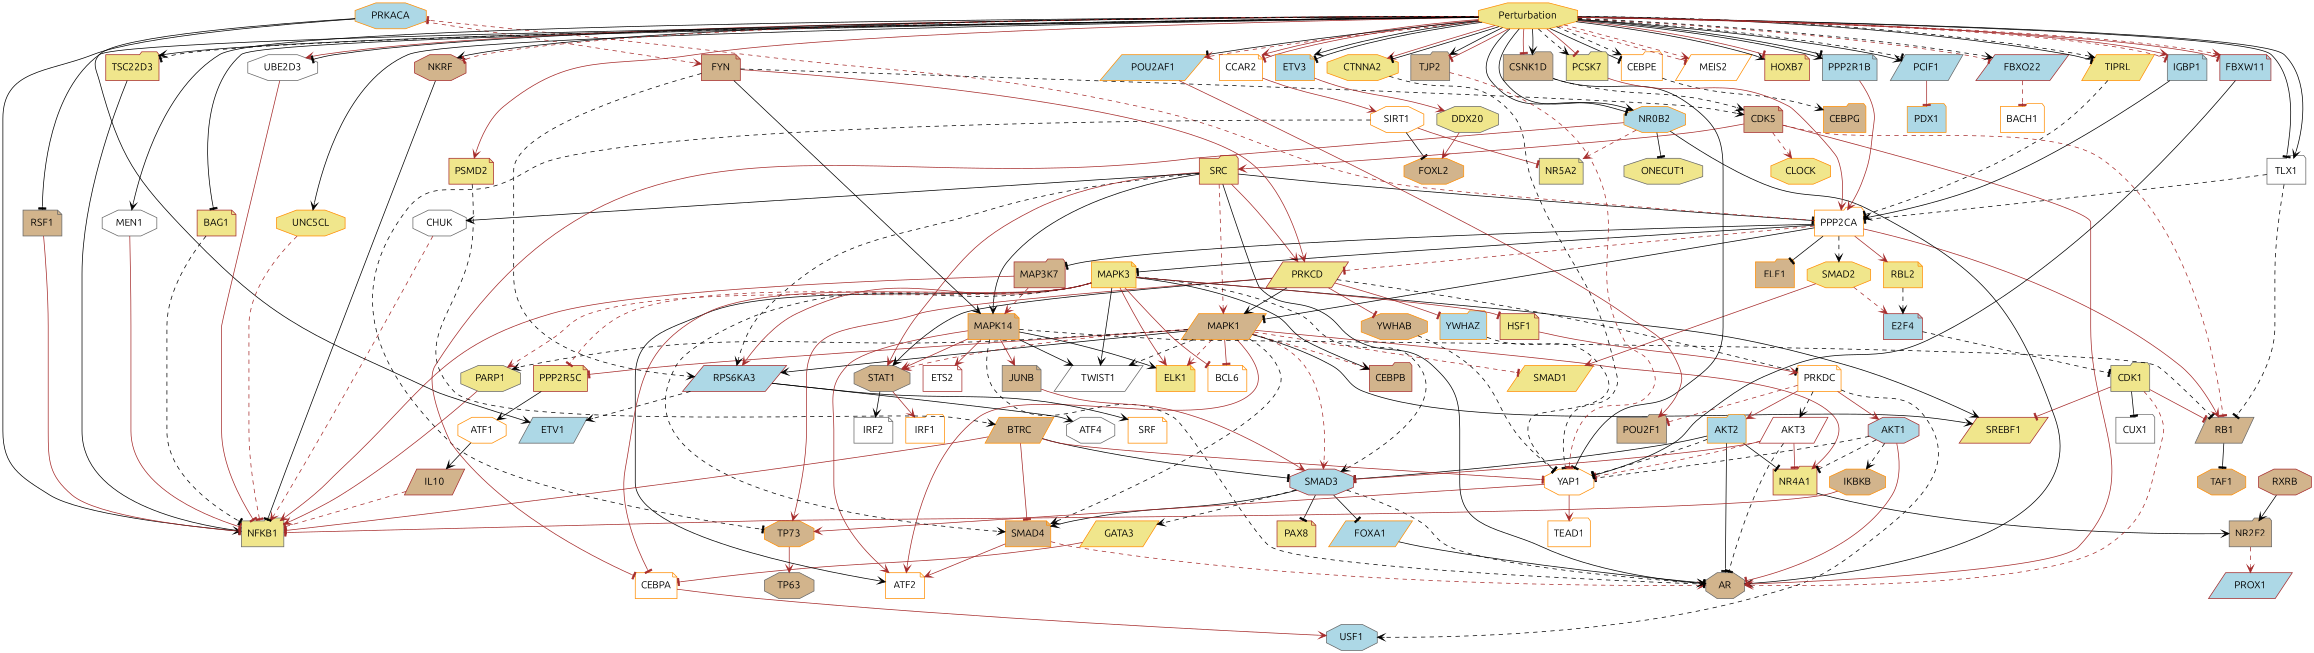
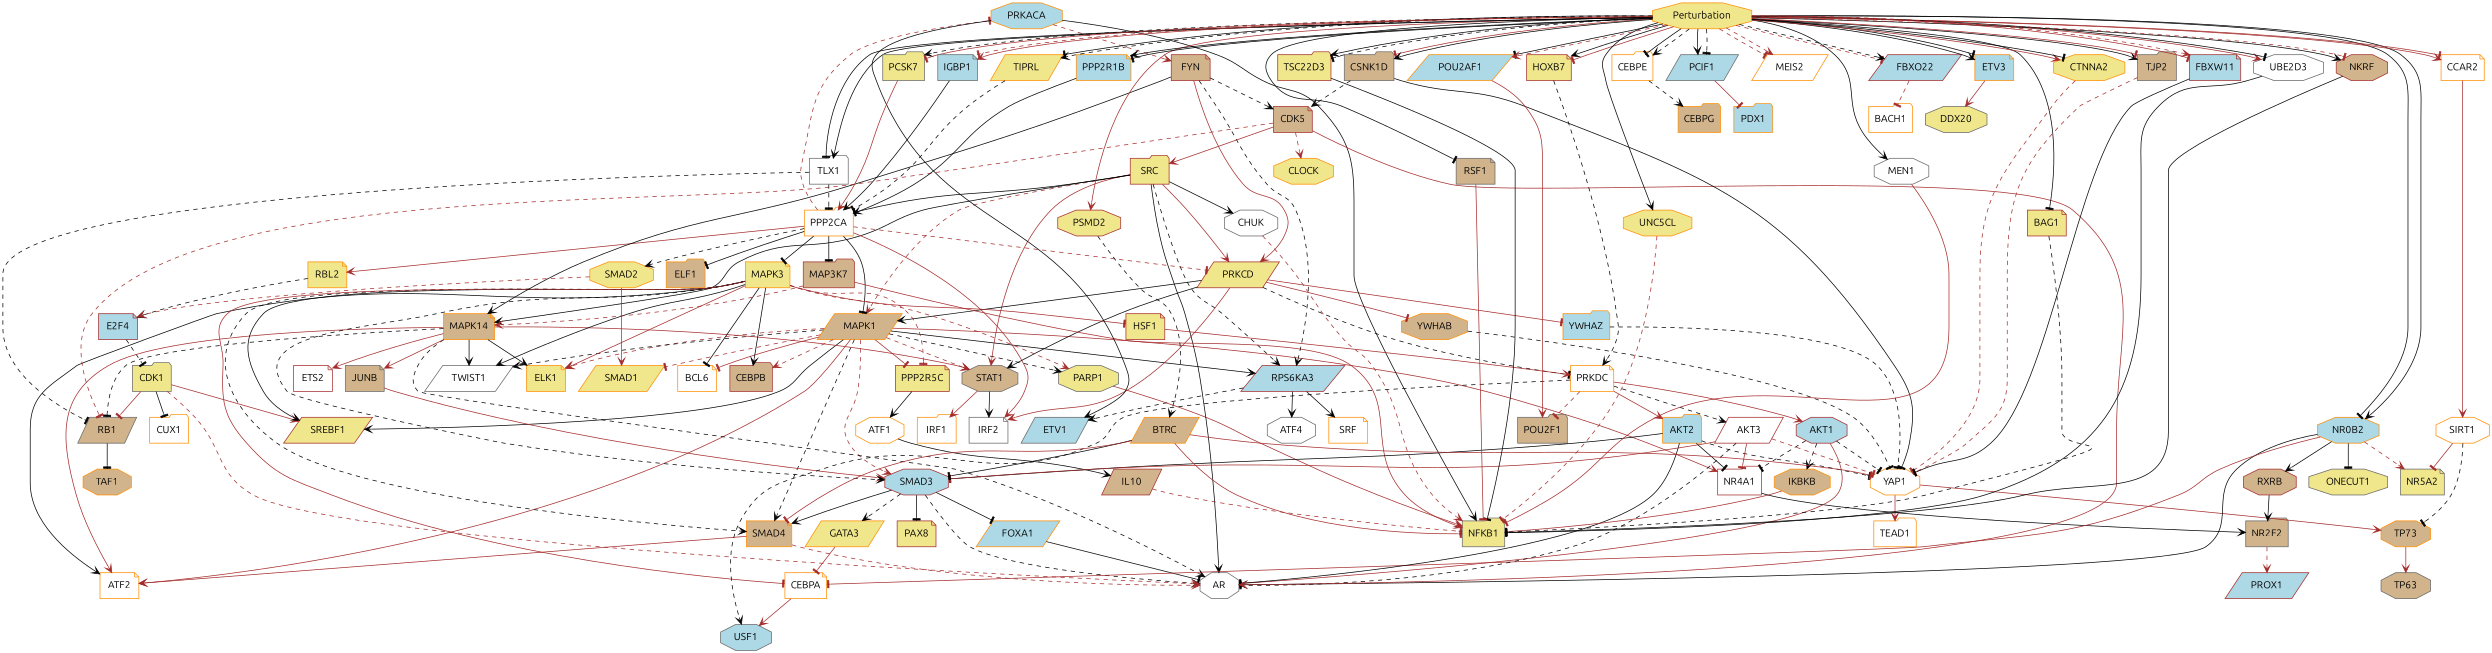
node "PPP2R1B": color gray40 -> darkorange
edge "PPP2R1B" -> "PPP2CA": color brown -> black
node "PSMD2": shape note -> octagon
node "FOXL2": removed
edge "HOXB7" -> "PRKDC": added
edge "CTNNA2" -> "YAP1": color black -> brown
edge "PPP2CA" -> "RB1": now "PPP2CA" -> "IRF2"
edge "UBE2D3" -> "NFKB1": color brown -> black
edge "MAPK3" -> "RPS6KA3": removed
edge "PRKCD" -> "TP73": now "PRKCD" -> "IRF2"
edge "MAPK3" -> "BCL6": color brown -> black
edge "CDK1" -> "SREBF1": arrowhead tee -> vee
node "CUX1": color gray40 -> darkorange
edge "NR0B2" -> "RXRB": added
node "NR4A1": fillcolor khaki -> white
edge "MAPK14" -> "AR": arrowhead tee -> vee
node "AR": fillcolor tan -> white
